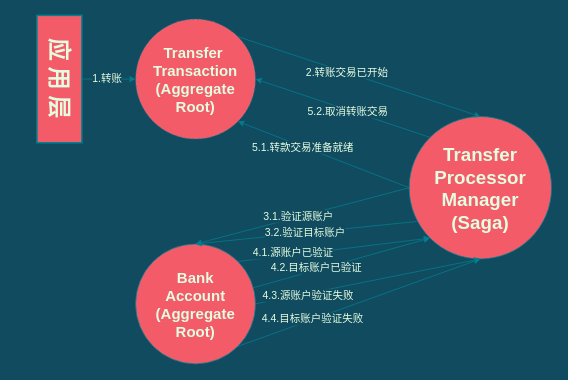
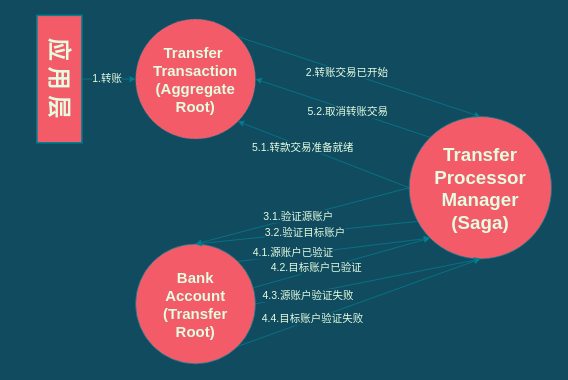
node "BankAccount(Aggregate Root)": label "BankAccount(Aggregate Root)" -> "BankAccount(Transfer Root)"
